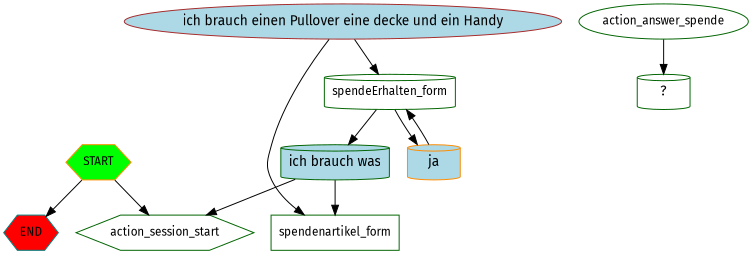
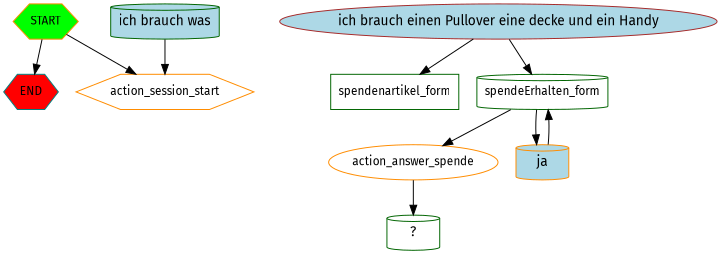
node "action_answer_spende": color darkgreen -> darkorange
edge "spendeErhalten_form" -> "ich brauch was": now "spendeErhalten_form" -> "action_answer_spende"
edge "ich brauch was" -> "spendenartikel_form": removed
node "action_session_start": color darkgreen -> darkorange
